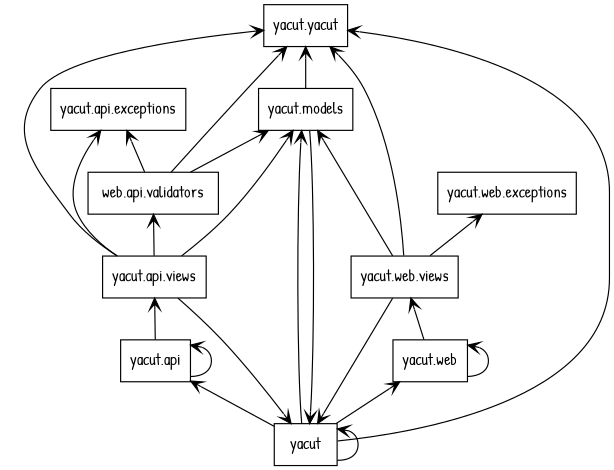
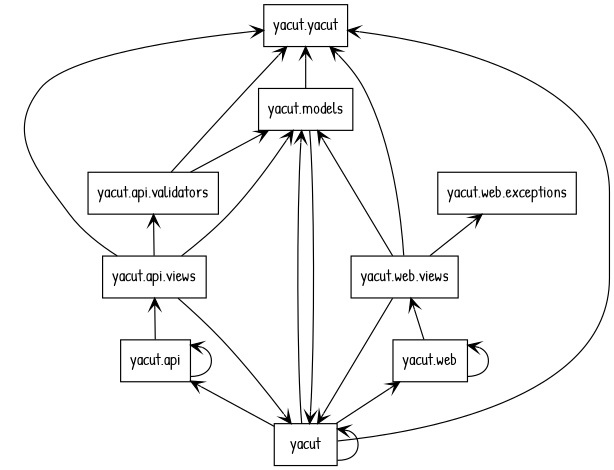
node "yacut.api.exceptions": removed
node "web.api.validators": label "web.api.validators" -> "yacut.api.validators"
